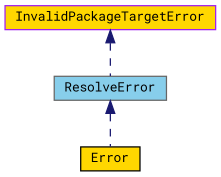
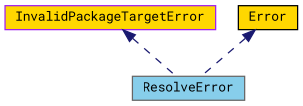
edge "Error" -> "ResolveError": reversed
